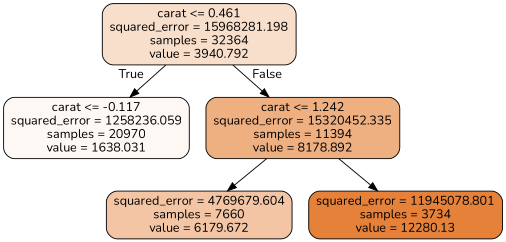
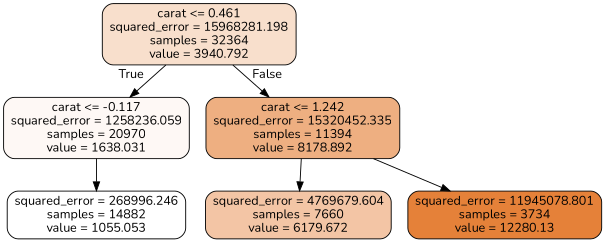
node "squared_error = 268996.246 samples = 14882 value = 1055.053": added
